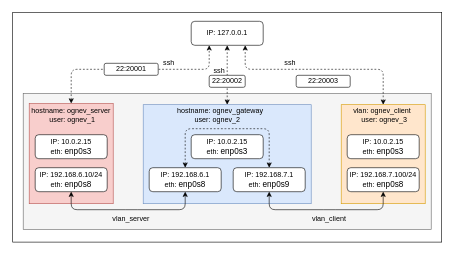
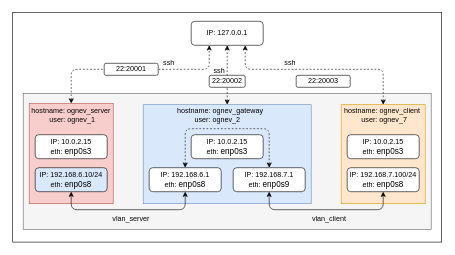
node "vlan: ognev_client": label "vlan: ognev_client" -> "hostname: ognev_client"
node "user: ognev_3": label "user: ognev_3" -> "user: ognev_7"
node "IP: 192.168.6.10/24 eth: enp0s8": fillcolor #ffffff -> #dae8fc
